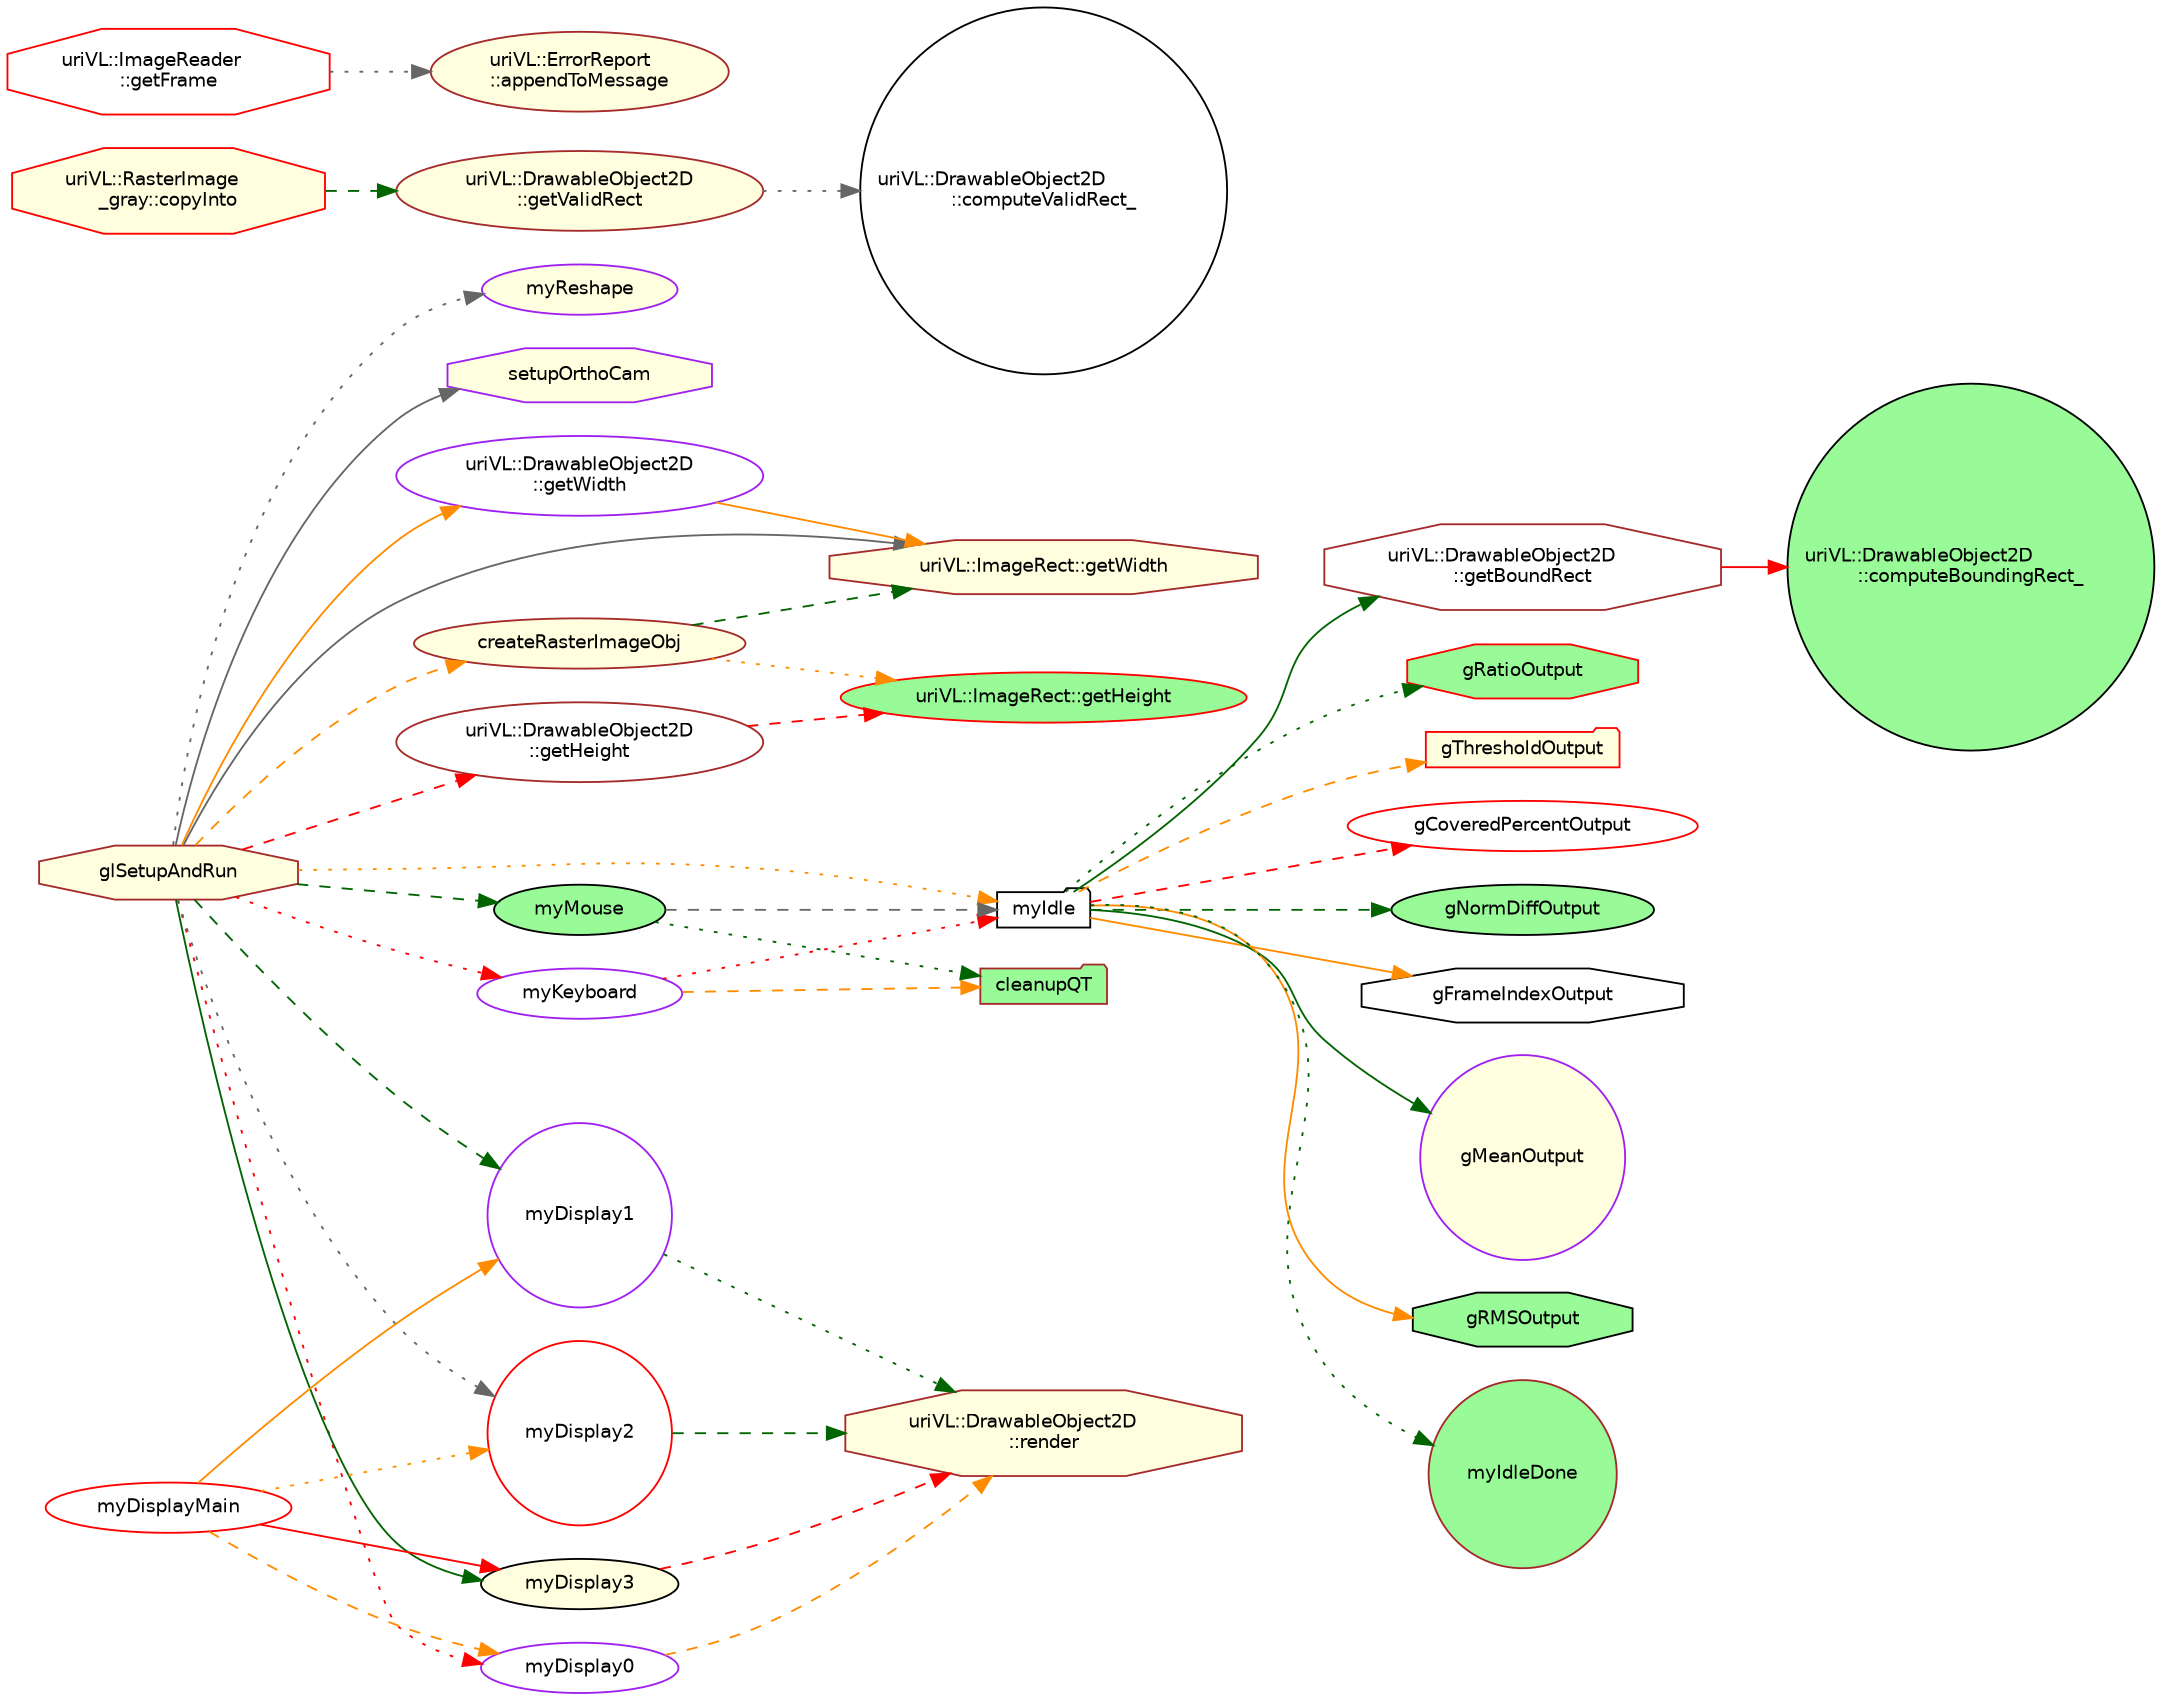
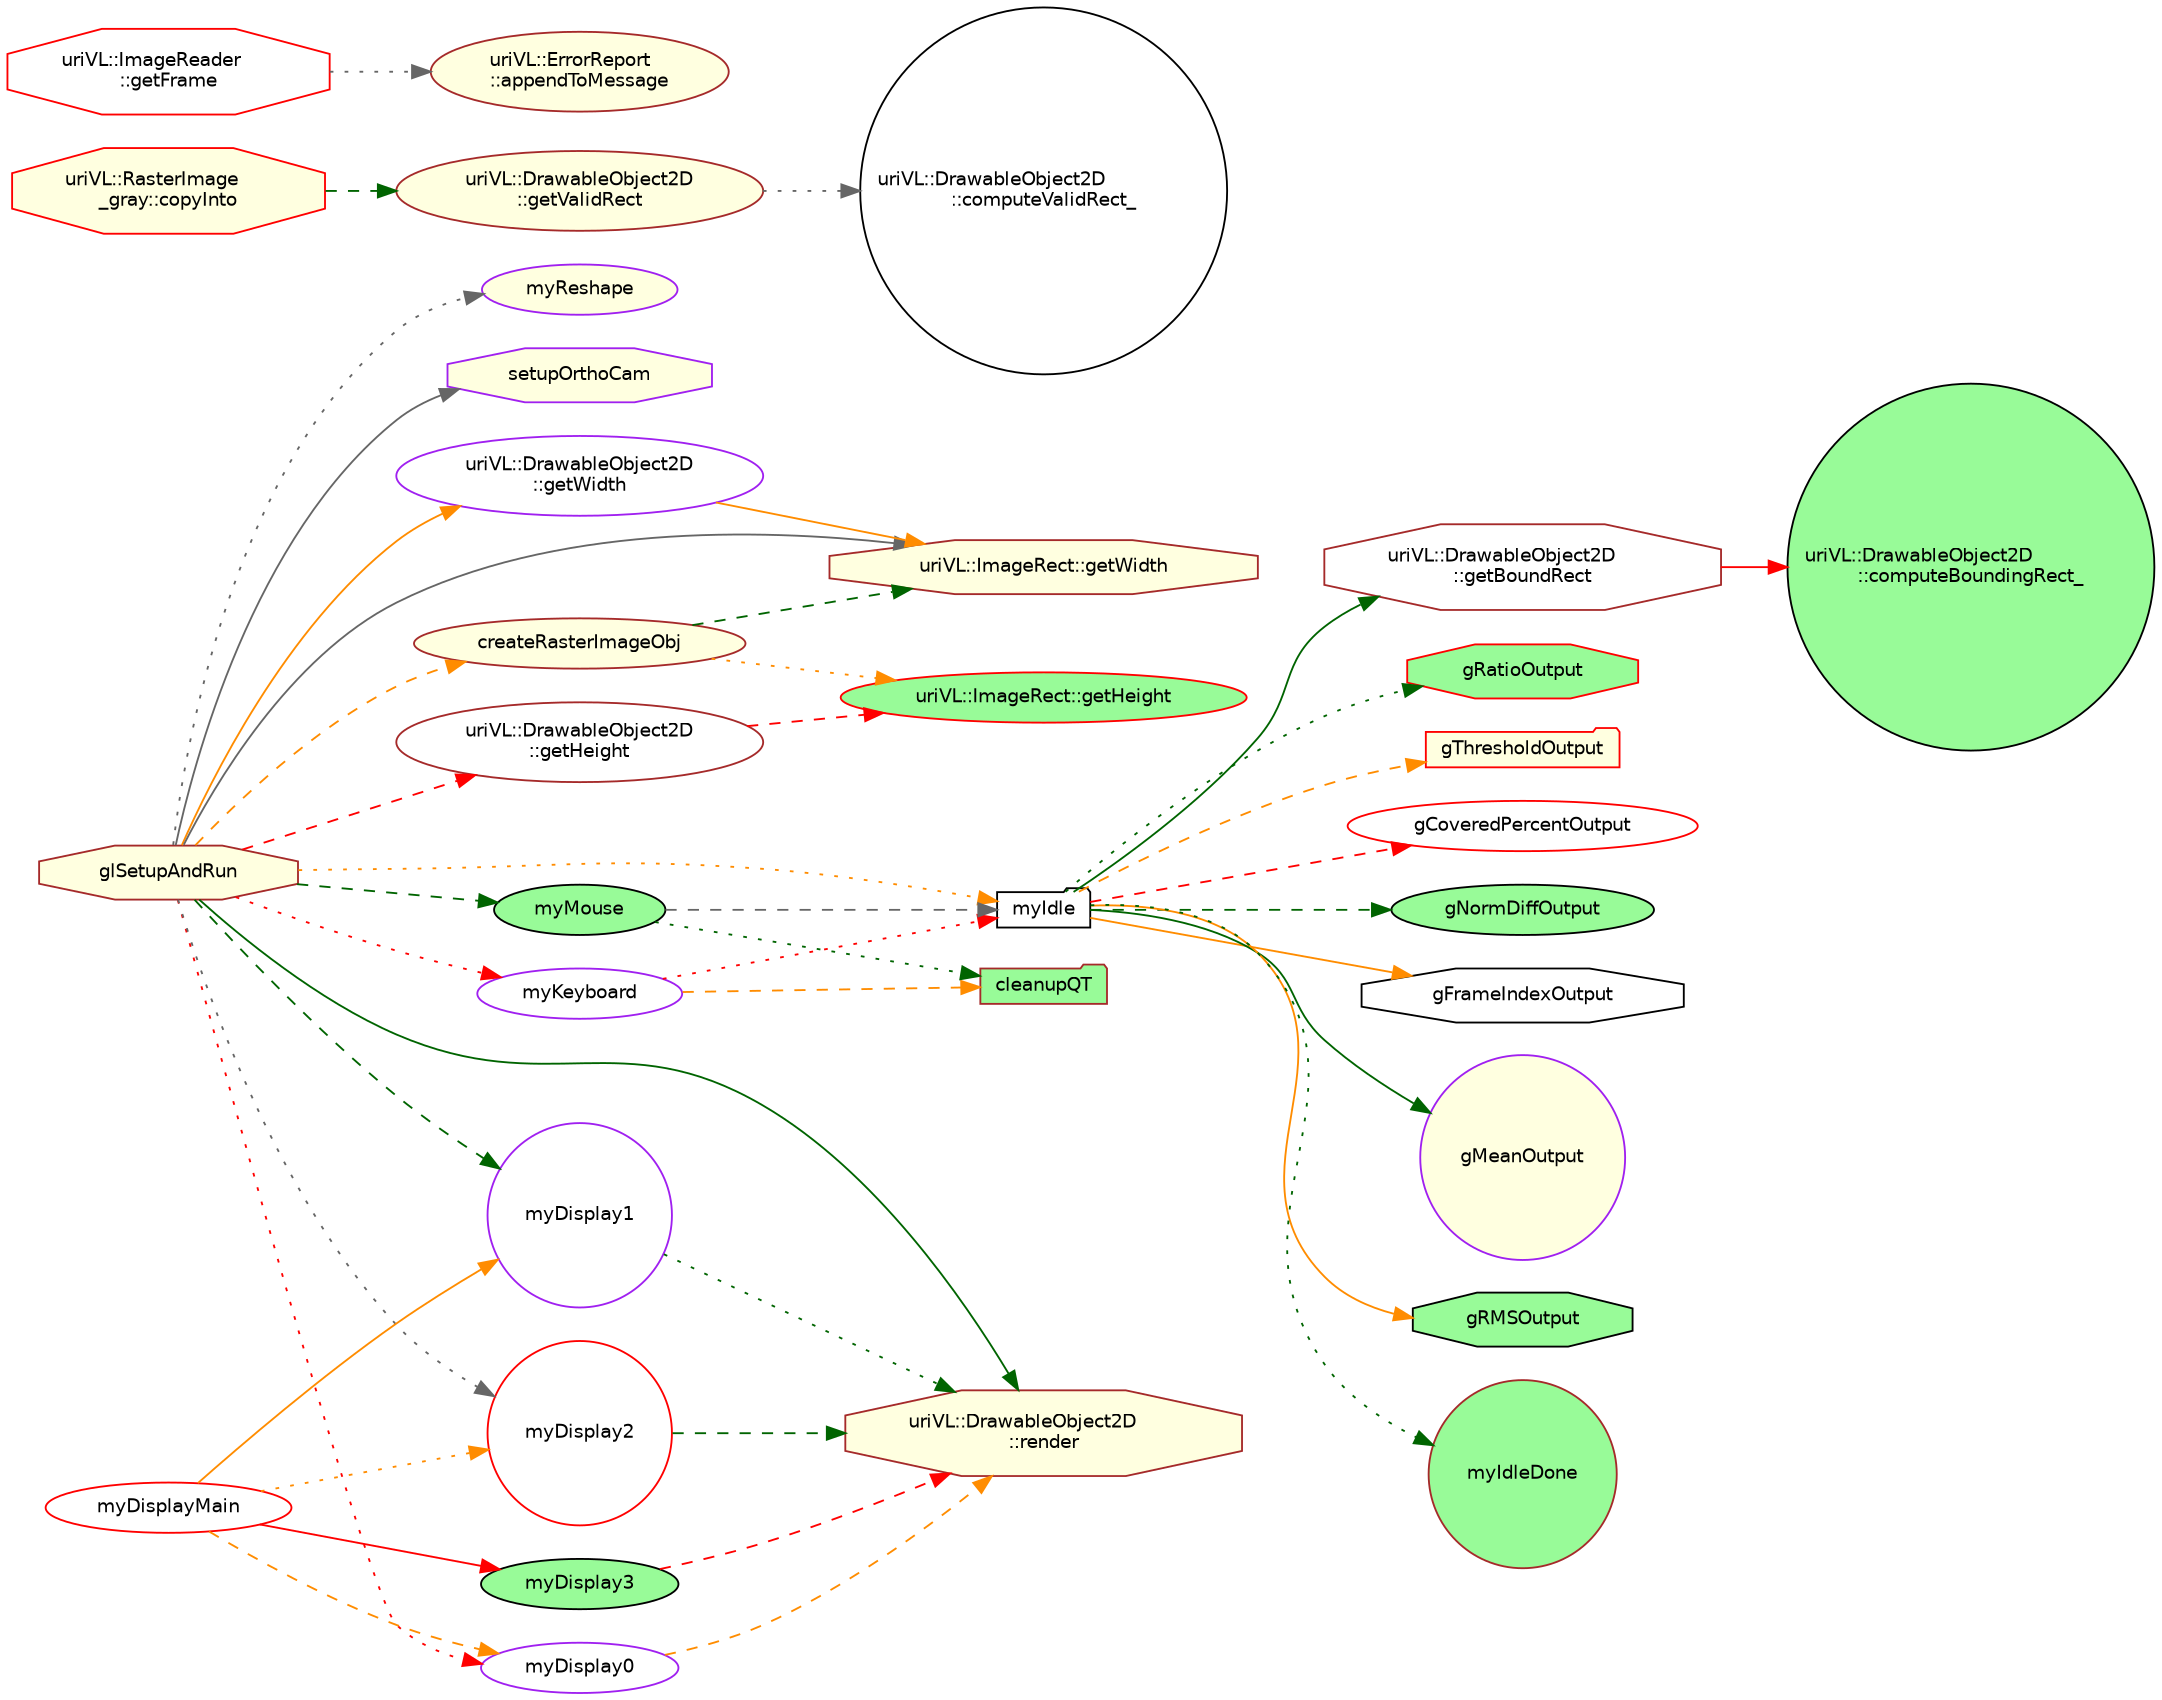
edge "glSetupAndRun" -> "myDisplay3": now "glSetupAndRun" -> "uriVL::DrawableObject2D ::render"
node "myDisplay3": fillcolor lightyellow -> palegreen
